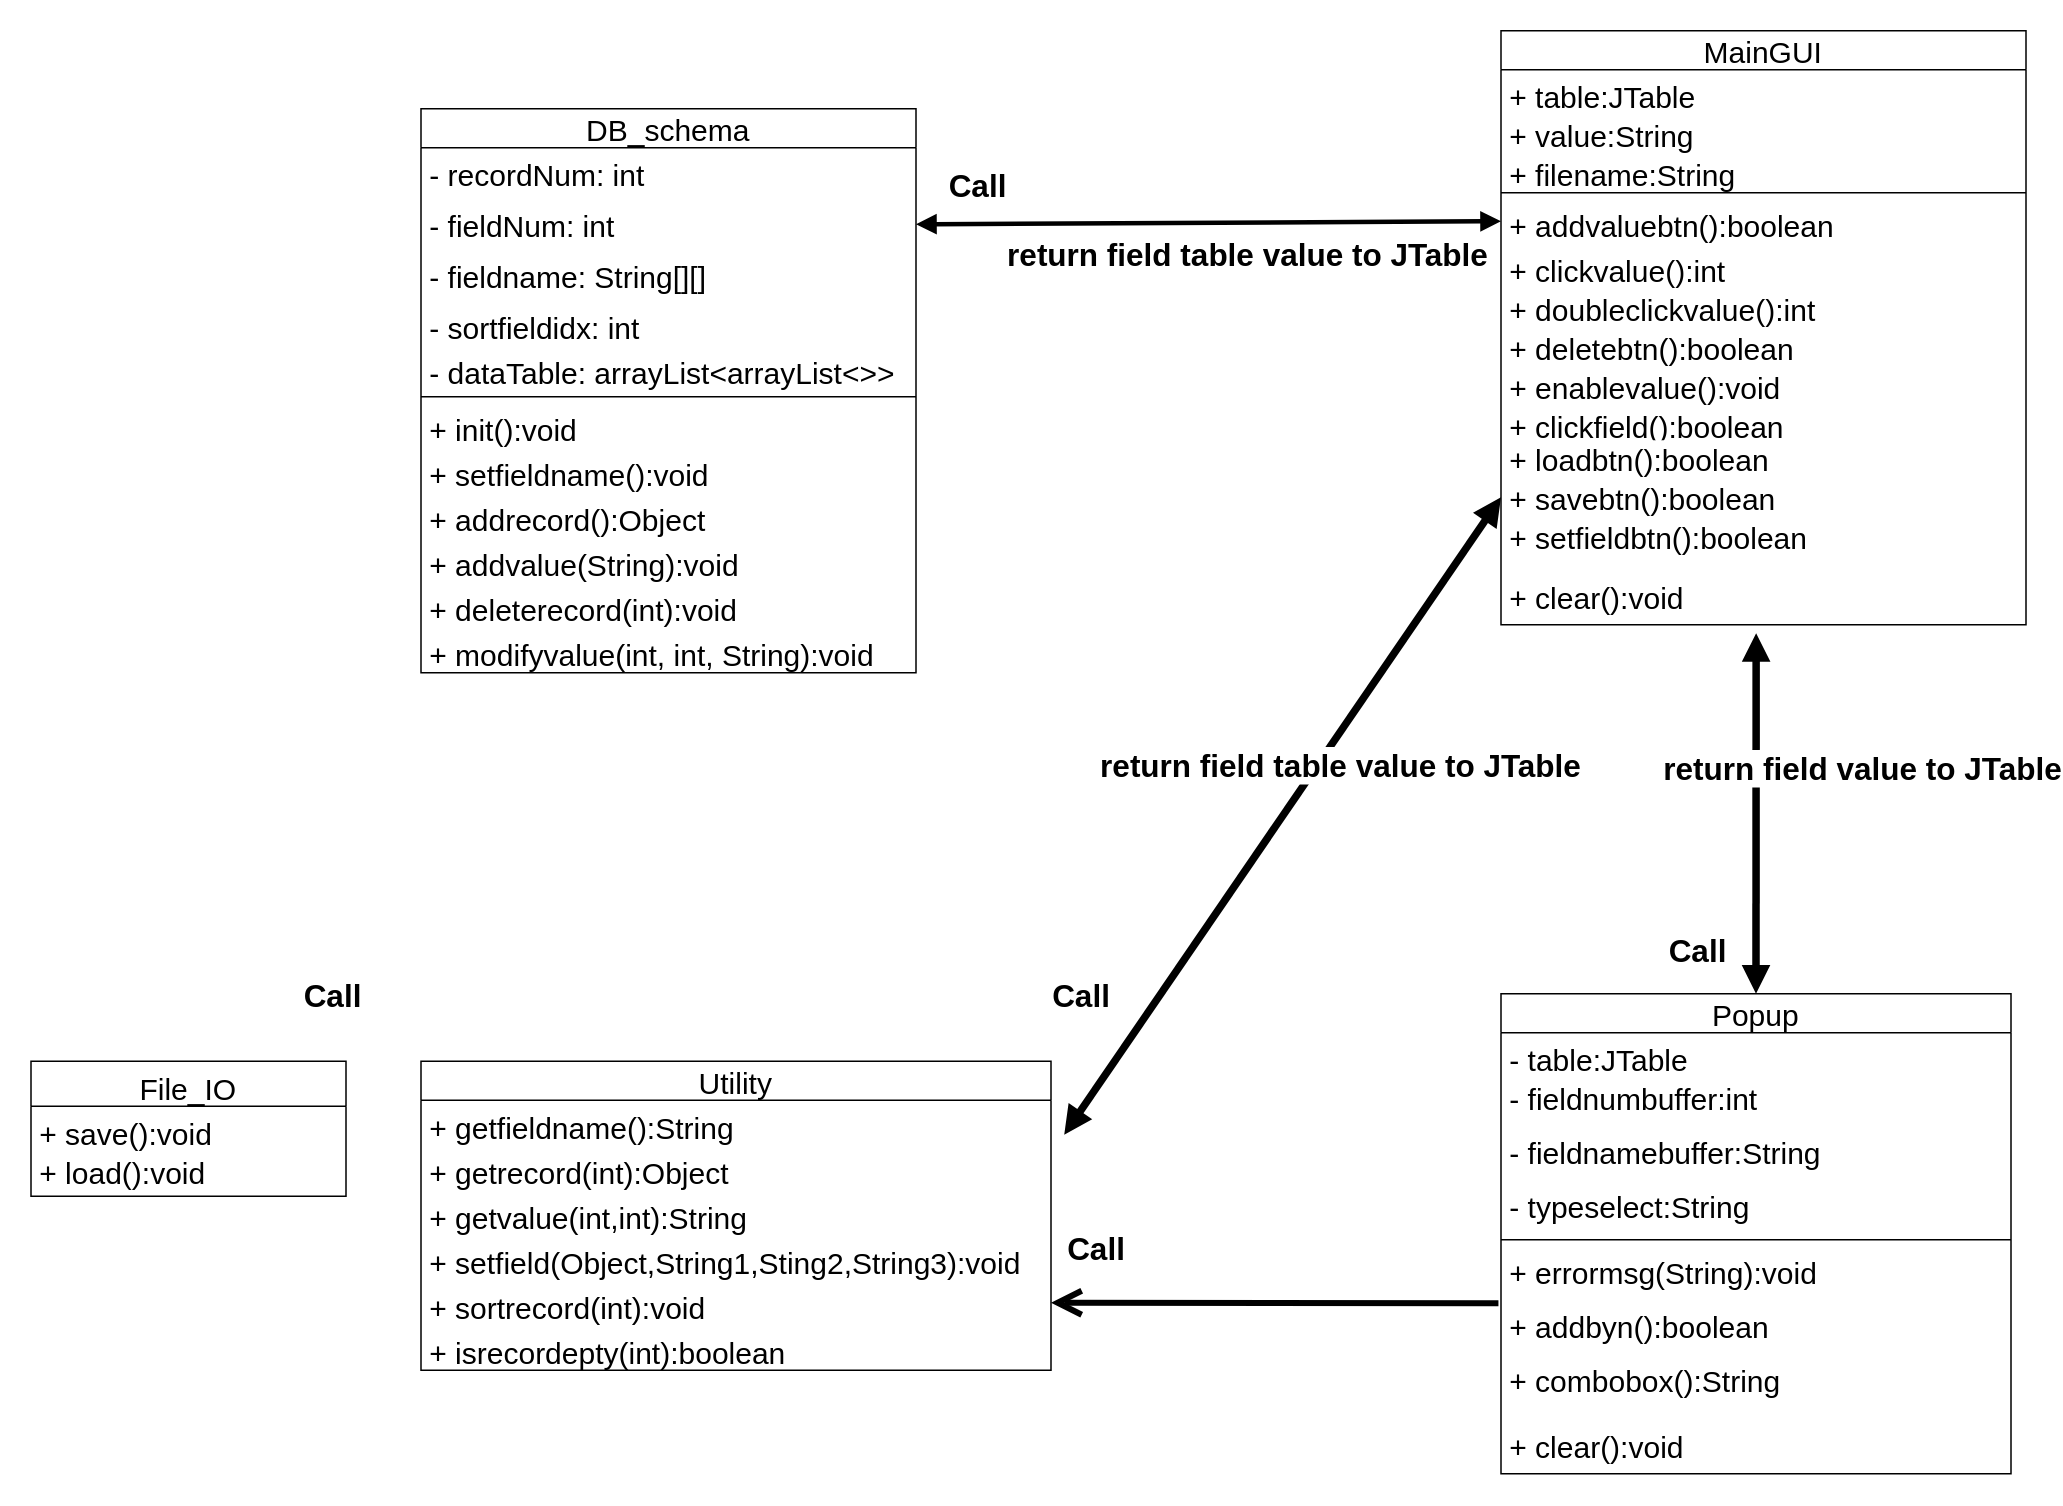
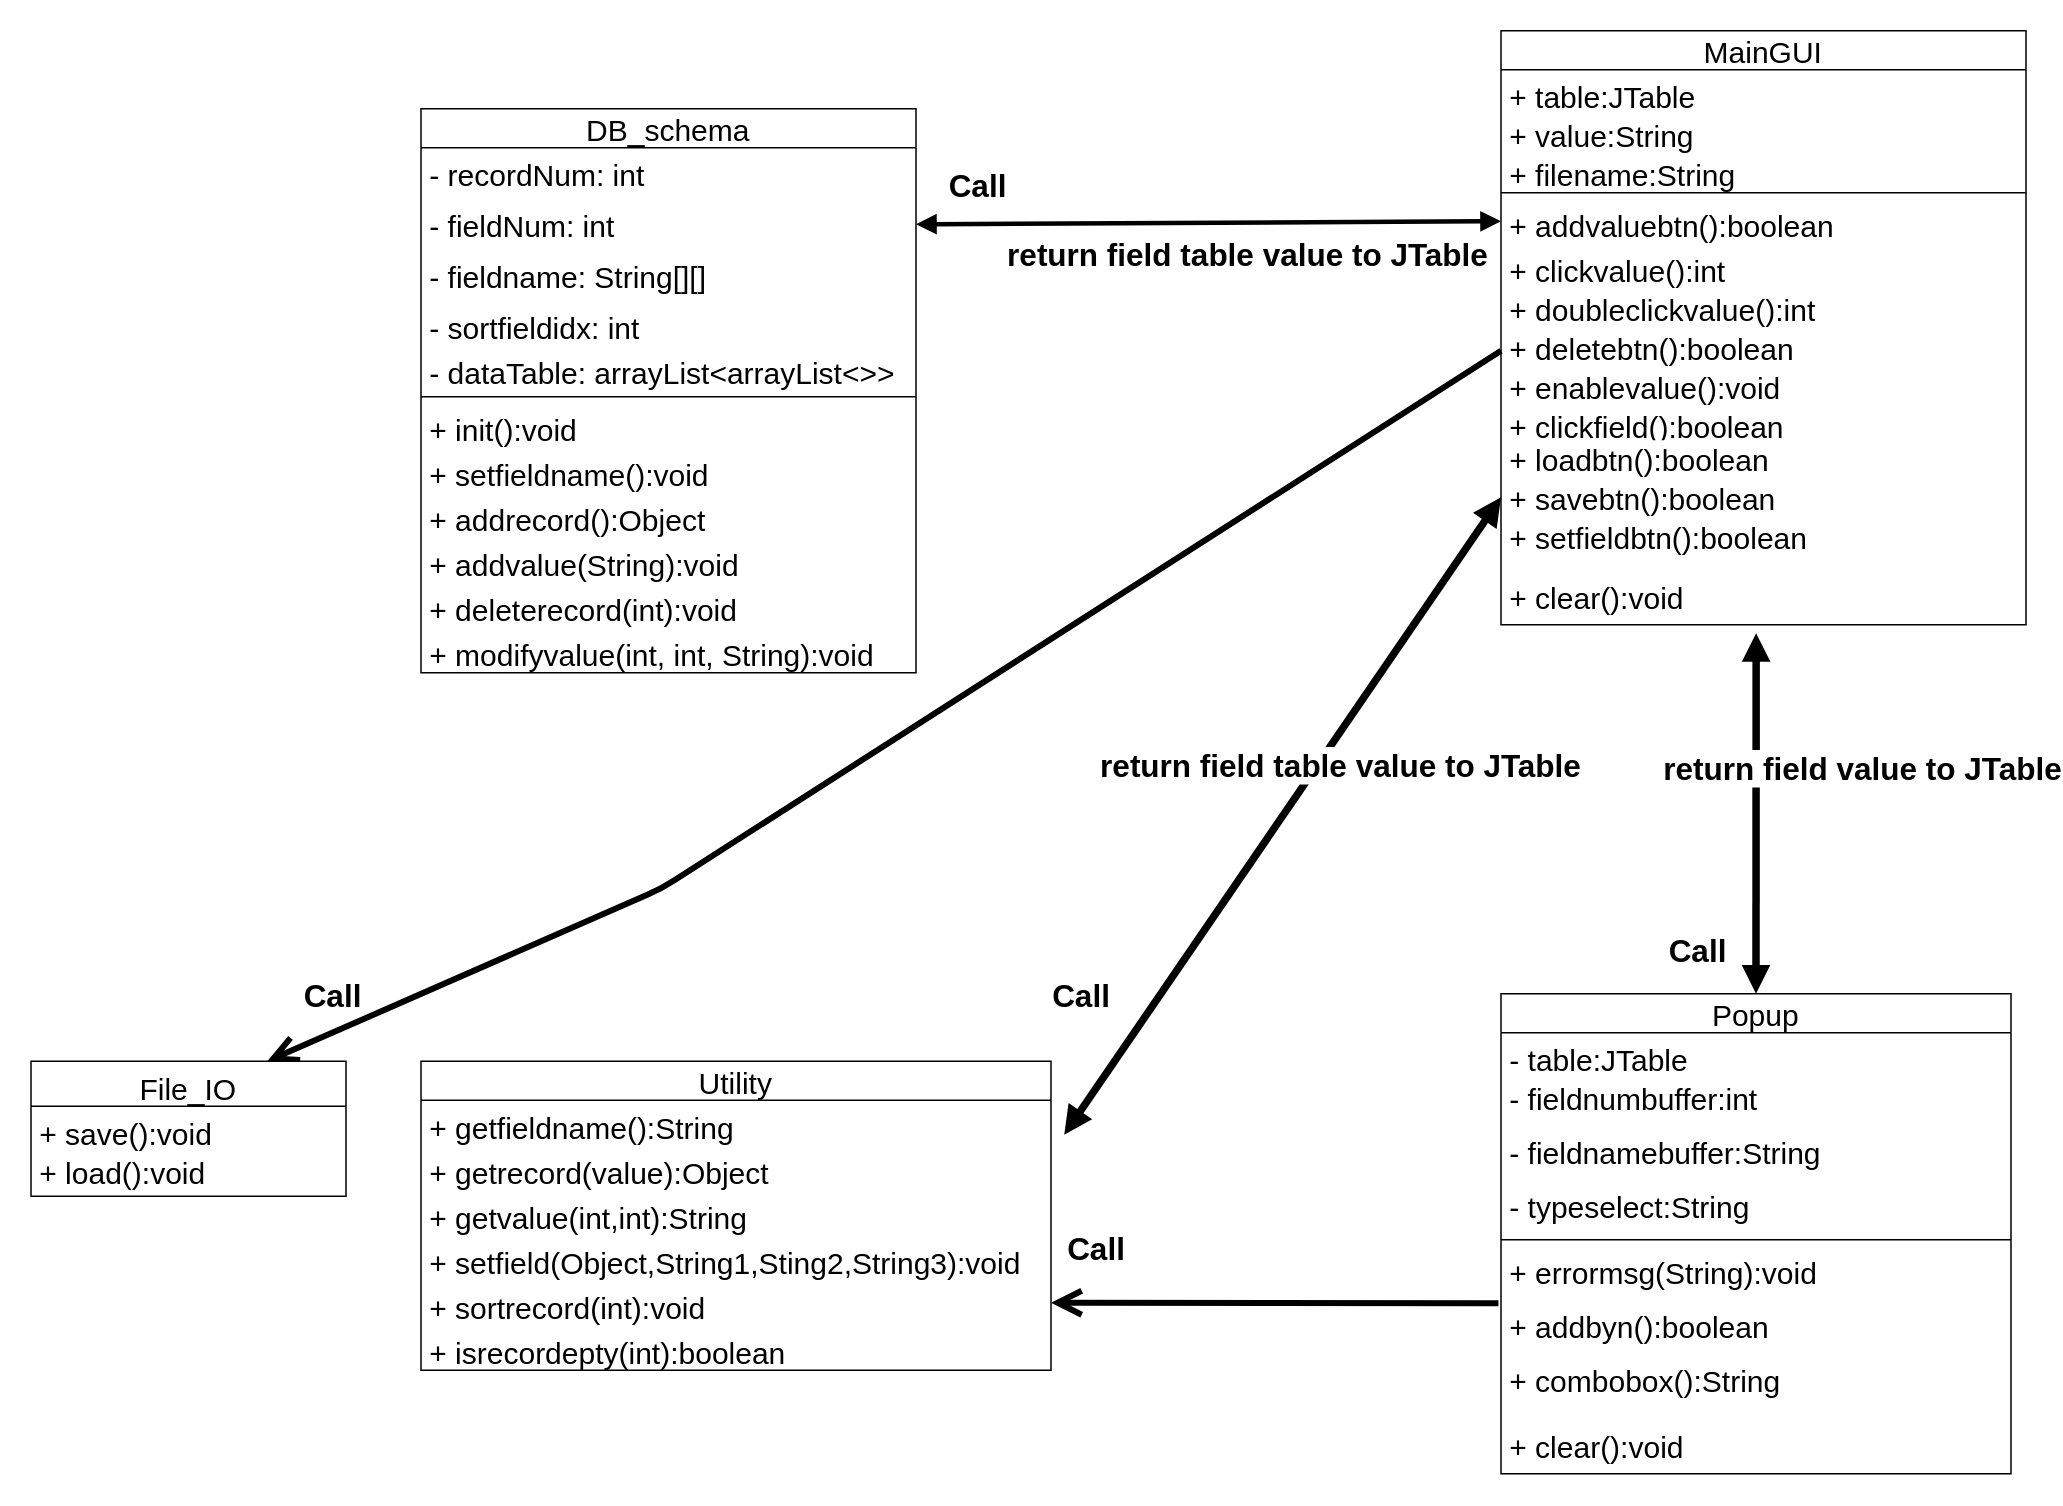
edge "+ enablevalue():void" -> "File_IO": added
node "+ getrecord(int):Object": label "+ getrecord(int):Object" -> "+ getrecord(value):Object"
